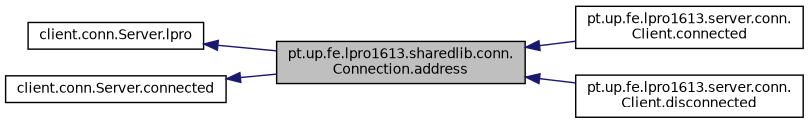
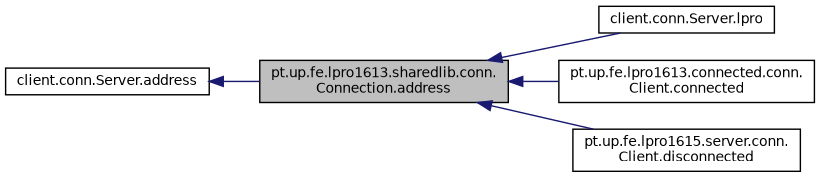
node "pt.up.fe.lpro1613.server.conn. Client.connected": label "pt.up.fe.lpro1613.server.conn. Client.connected" -> "pt.up.fe.lpro1613.connected.conn. Client.connected"
edge "pt.up.fe.lpro1613.sharedlib.conn. Connection.address" -> "client.conn.Server.lpro": reversed
node "client.conn.Server.connected": label "client.conn.Server.connected" -> "client.conn.Server.address"
node "pt.up.fe.lpro1613.server.conn. Client.disconnected": label "pt.up.fe.lpro1613.server.conn. Client.disconnected" -> "pt.up.fe.lpro1615.server.conn. Client.disconnected"
